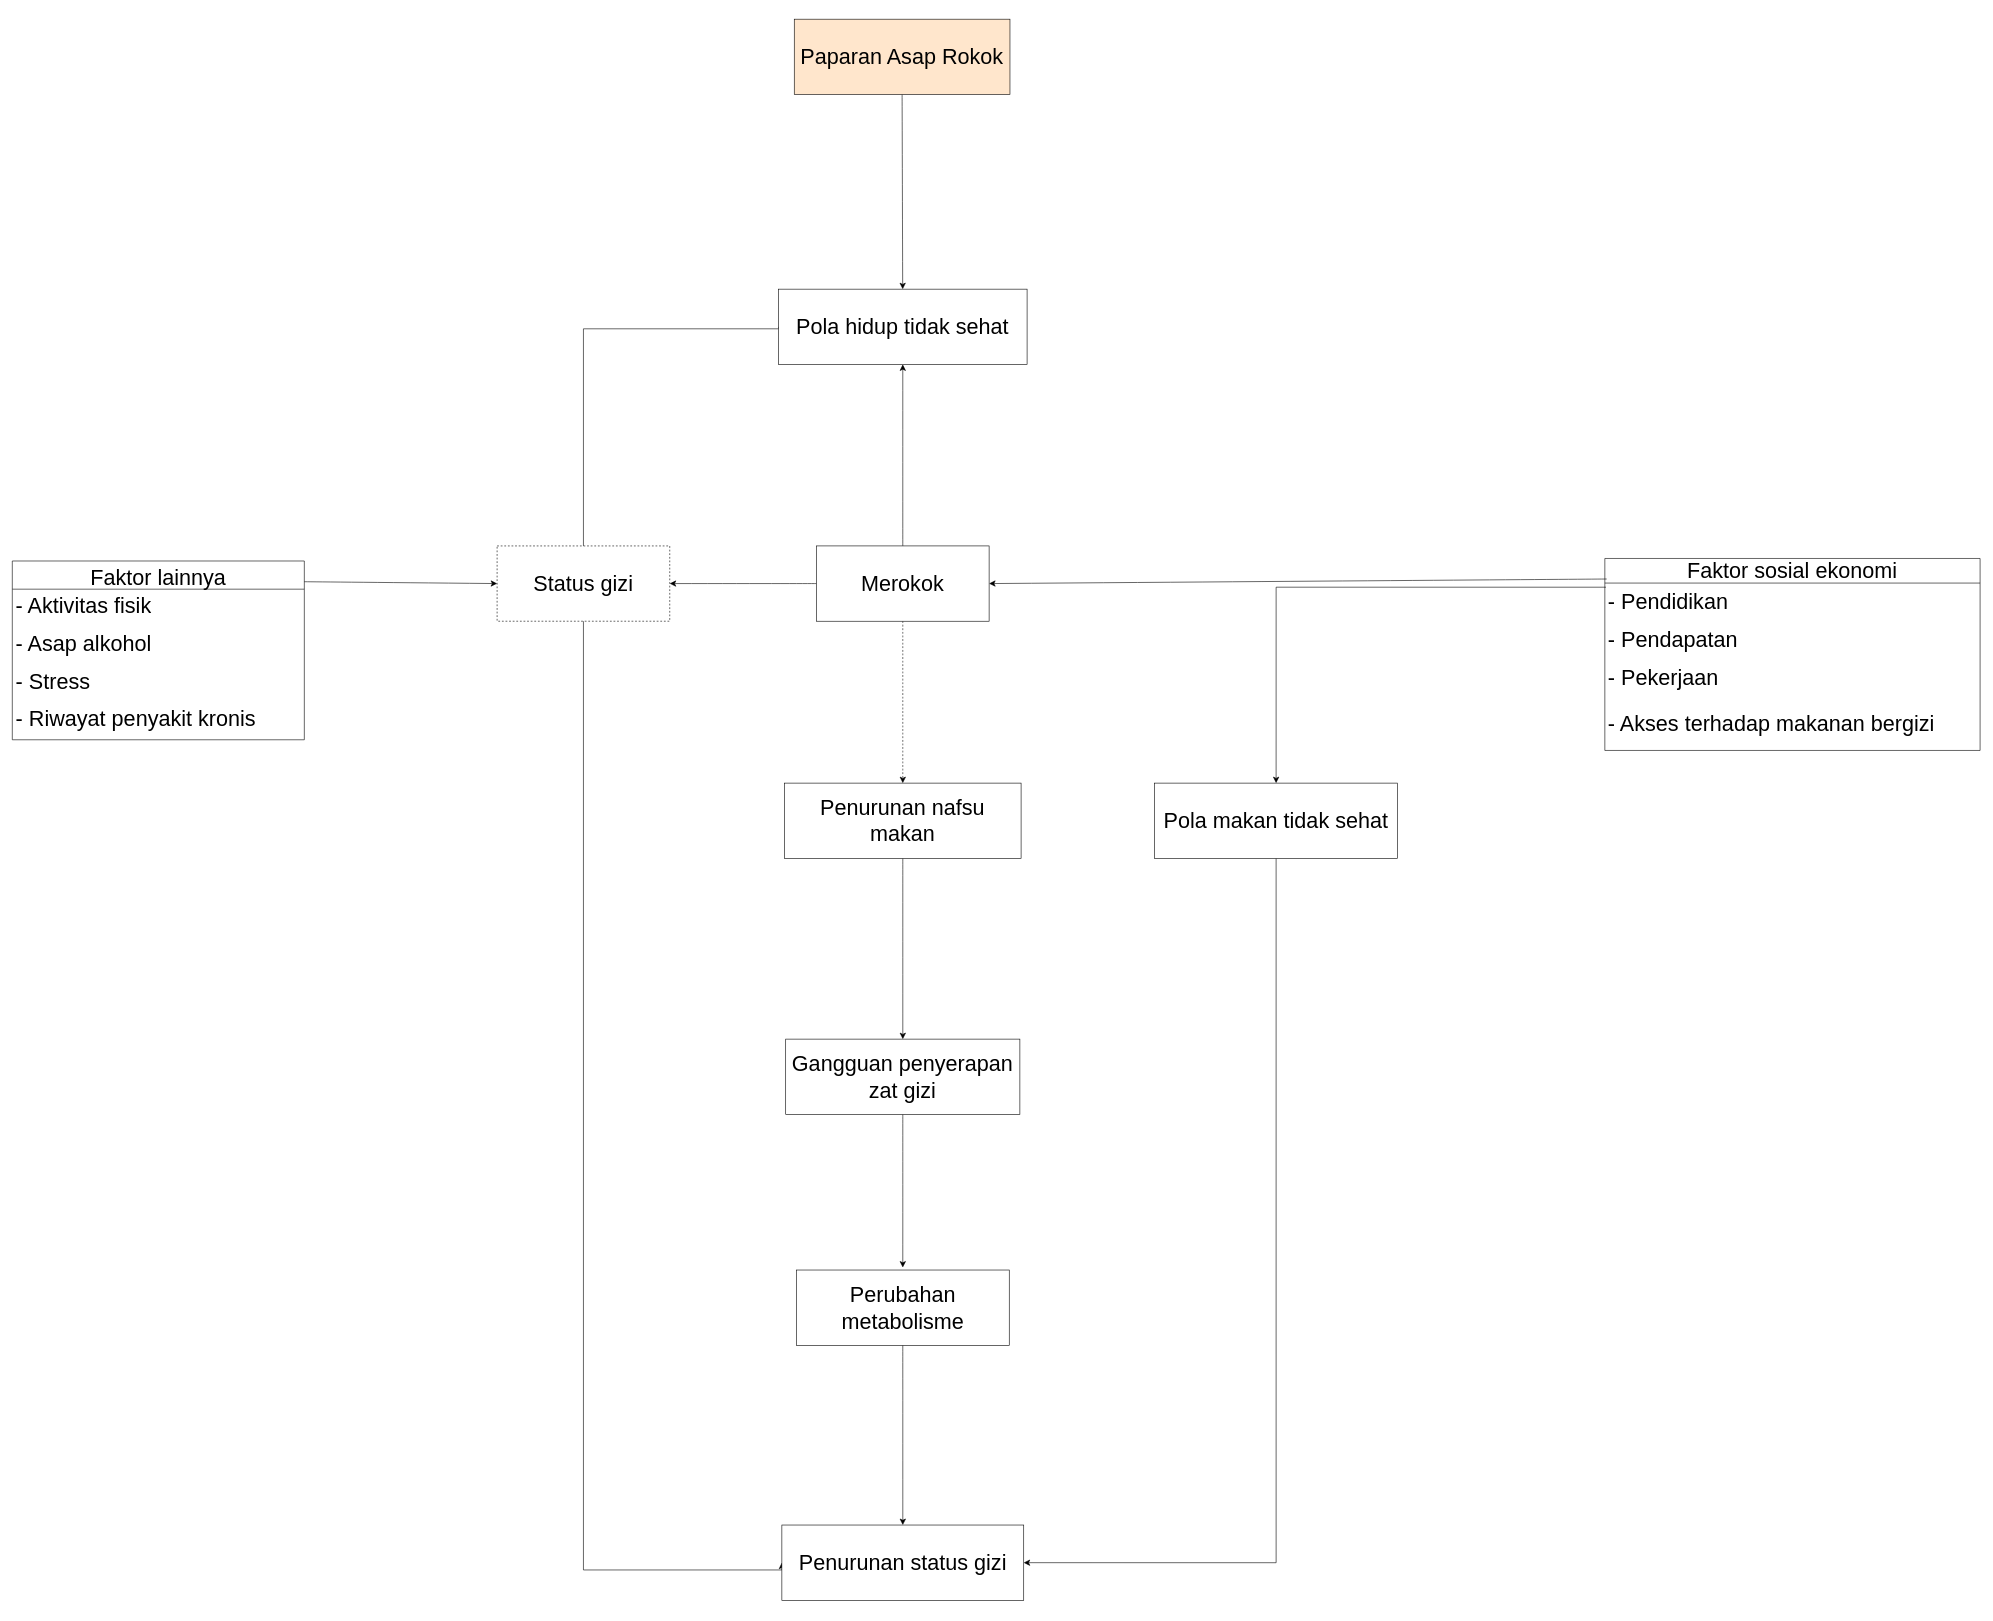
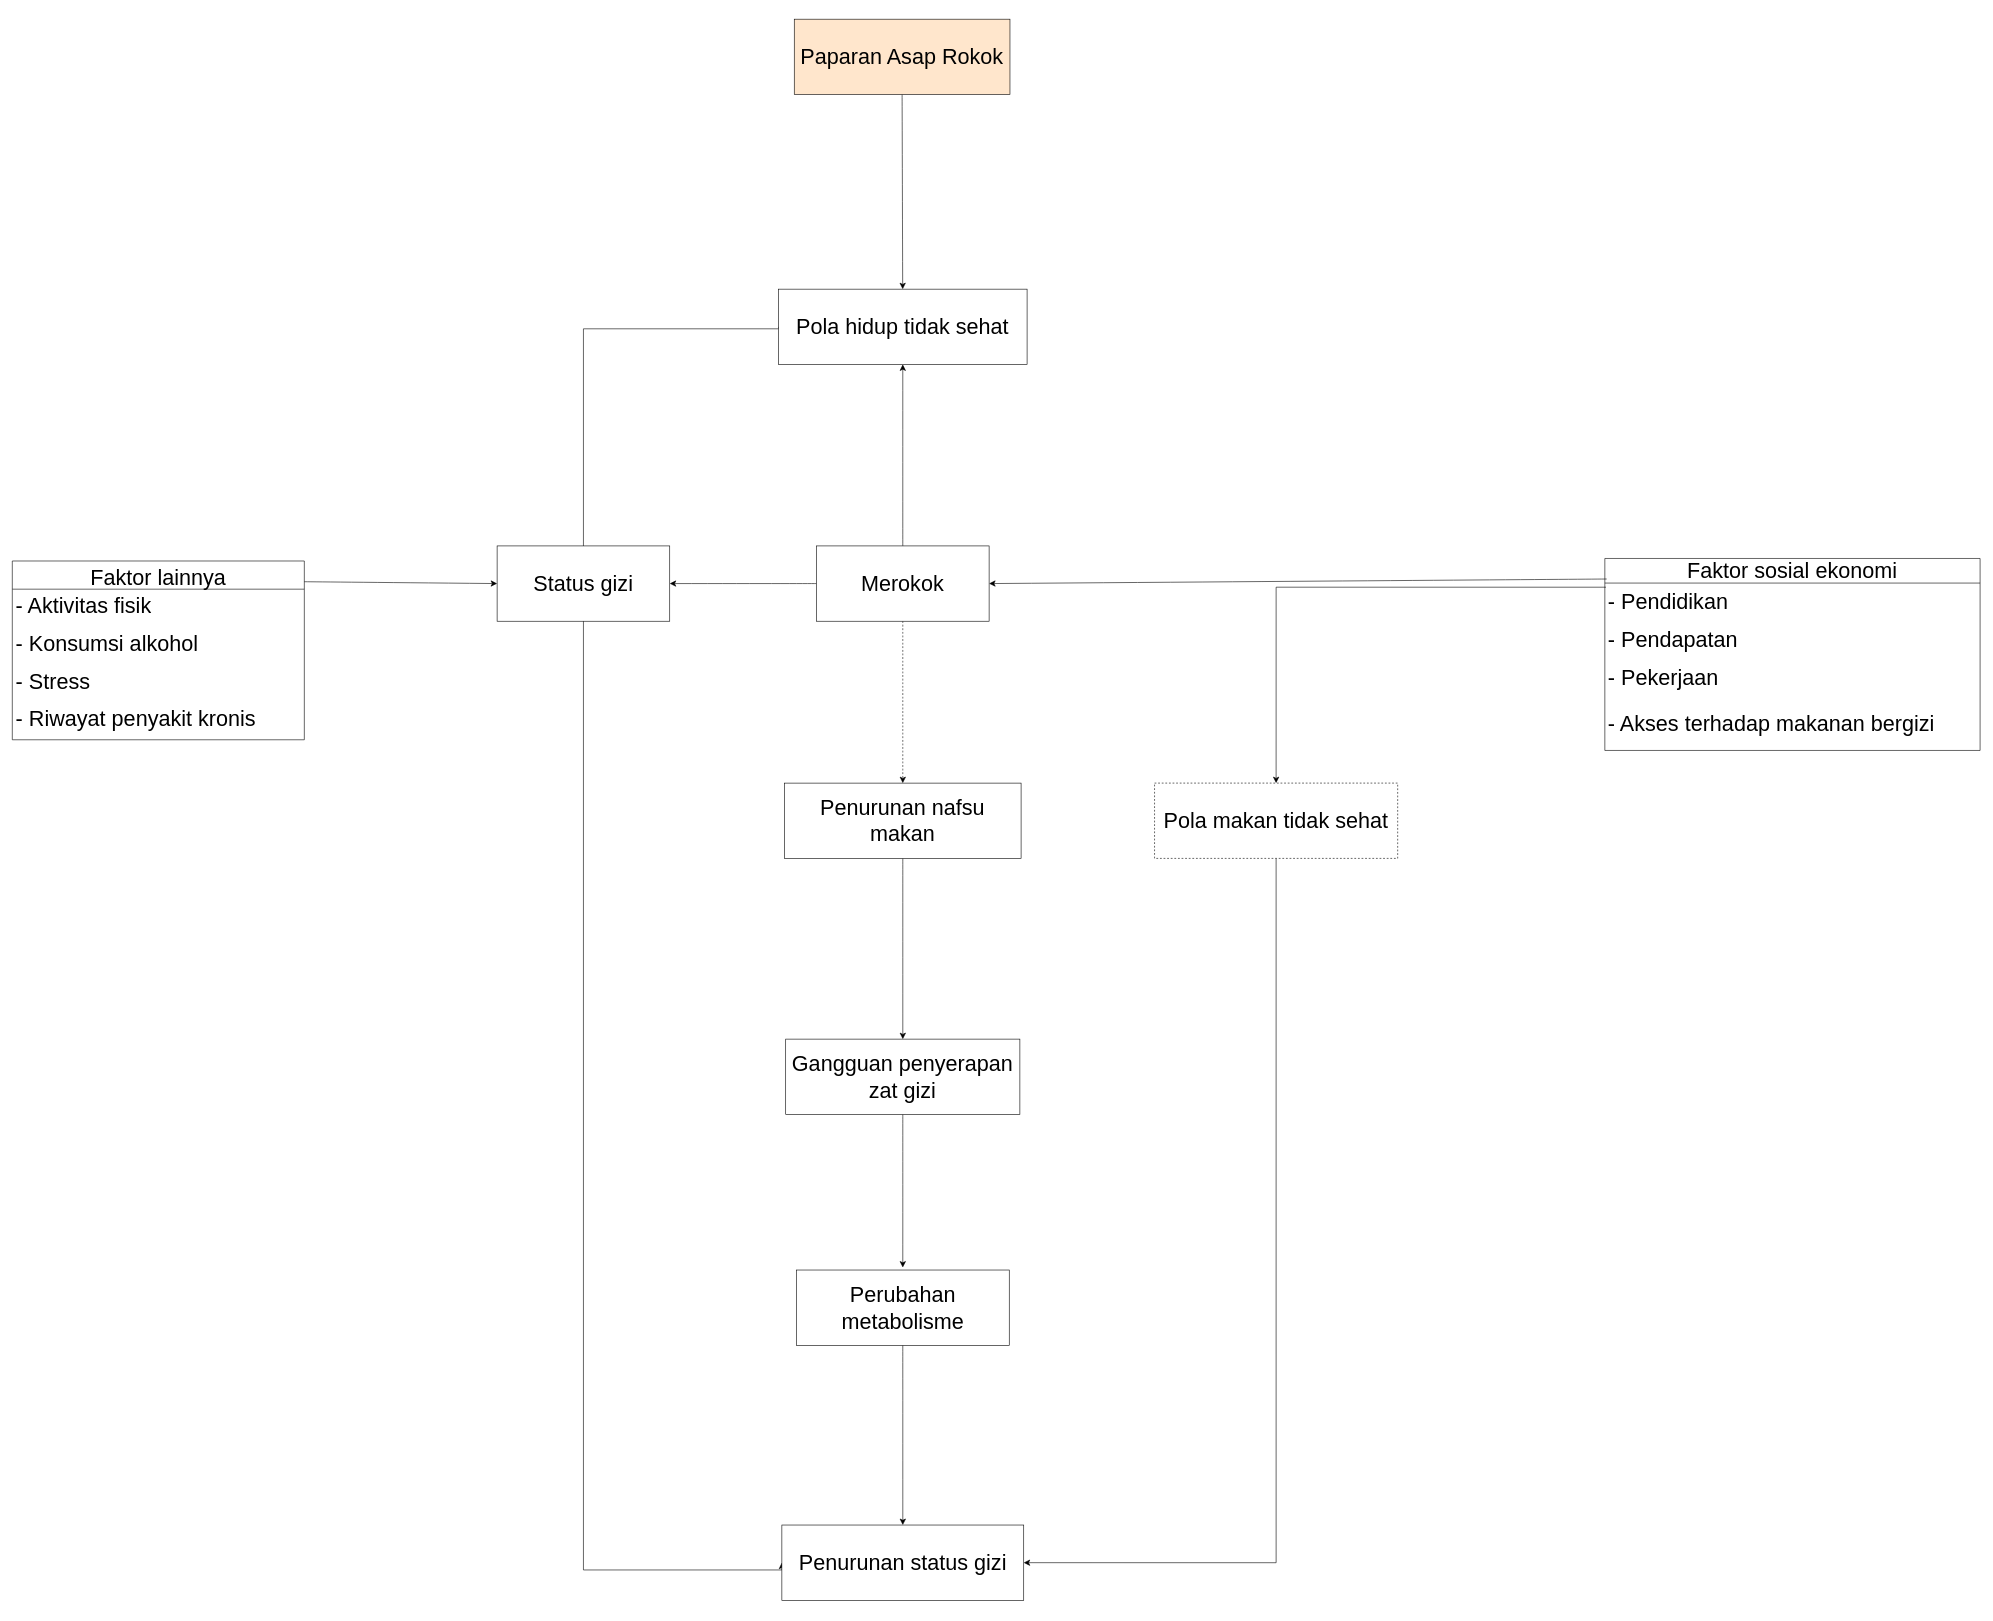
node "Status gizi": style dashed -> solid
node "- Asap alkohol": label "- Asap alkohol" -> "- Konsumsi alkohol"
node "Pola makan tidak sehat": style solid -> dashed
